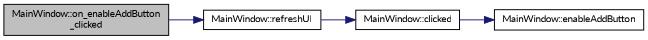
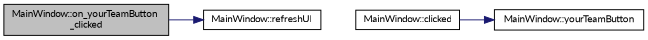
node "MainWindow::on_enableAddButton _clicked": label "MainWindow::on_enableAddButton _clicked" -> "MainWindow::on_yourTeamButton _clicked"
edge "MainWindow::refreshUI" -> "MainWindow::clicked": removed
node "MainWindow::enableAddButton": label "MainWindow::enableAddButton" -> "MainWindow::yourTeamButton"
